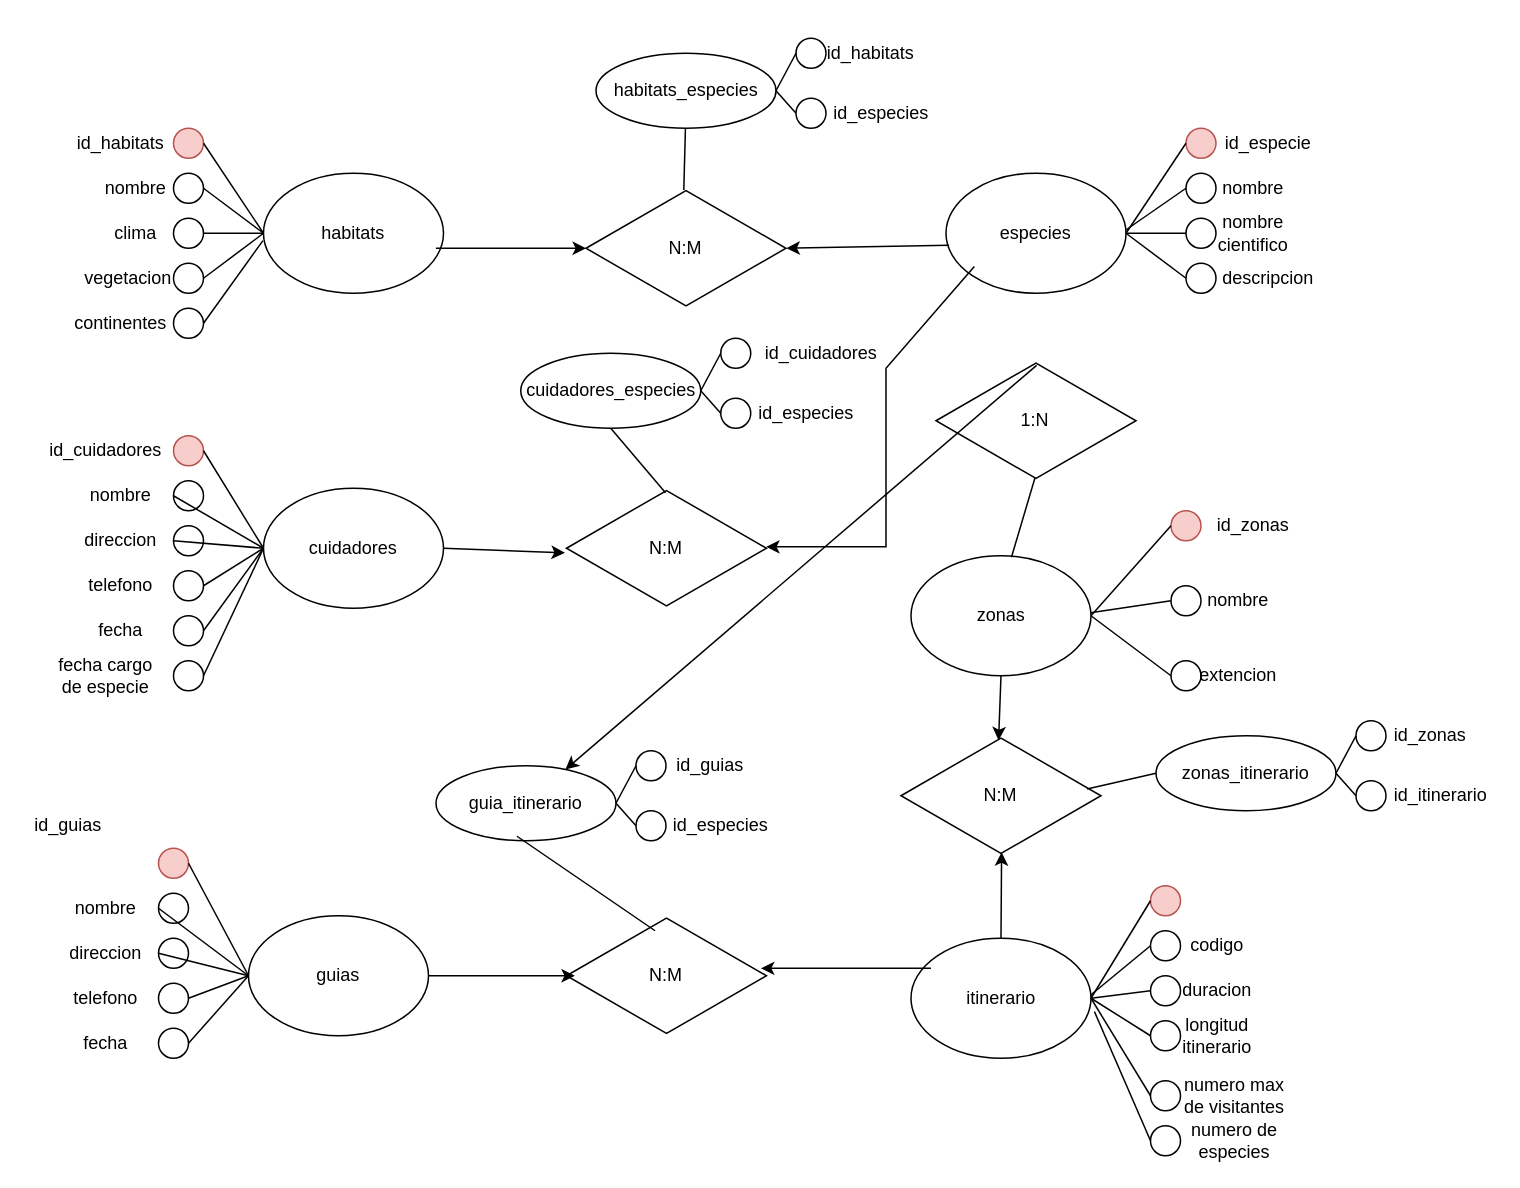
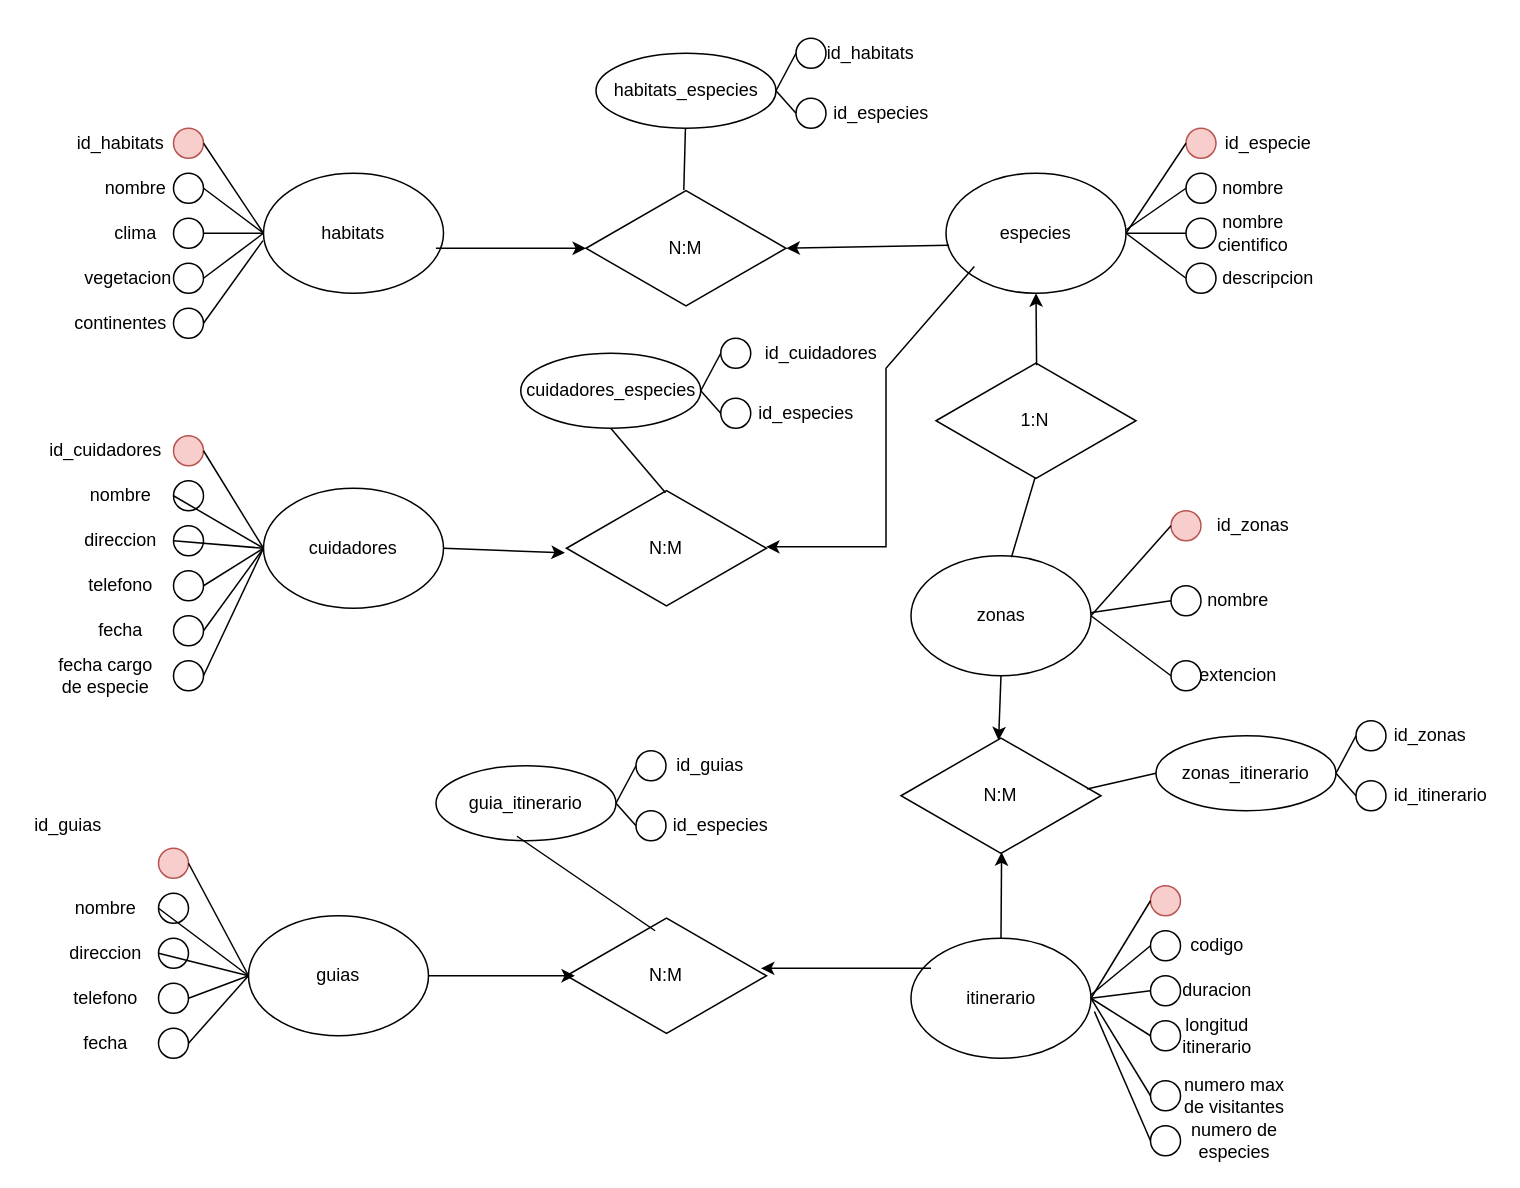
edge "1:N" -> "guia_itinerario": now "1:N" -> "especies"
